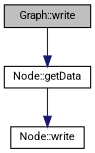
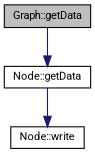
node "Graph::write": label "Graph::write" -> "Graph::getData"
